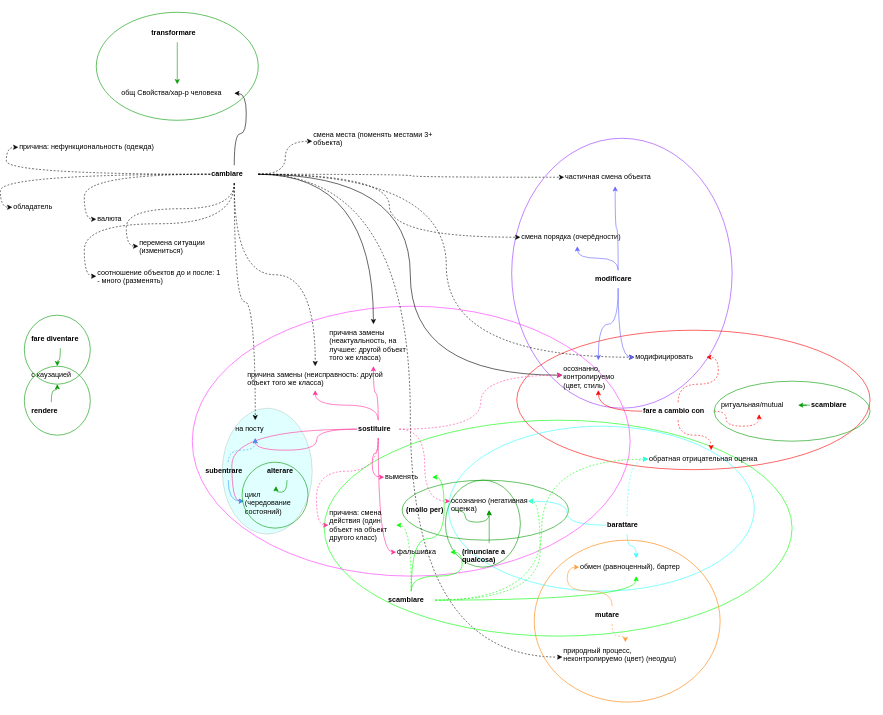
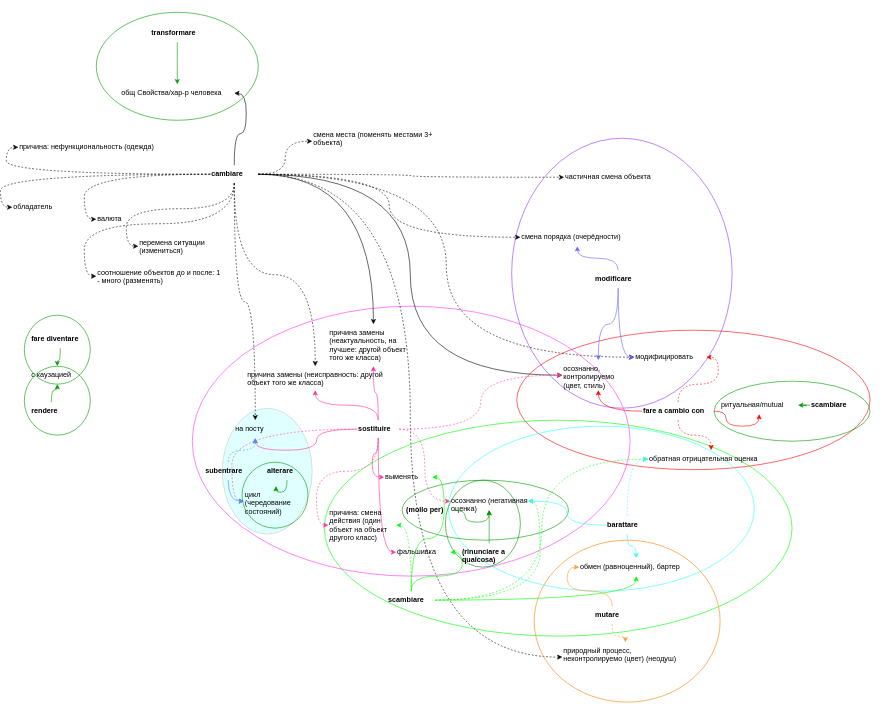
edge "modificare" -> "частичная смена объекта": removed
edge "fare a cambio con" -> "ритуальная/mutual": style dashed -> solid
edge "sostituire" -> "цикл (чередование состояний)": style solid -> dashed
